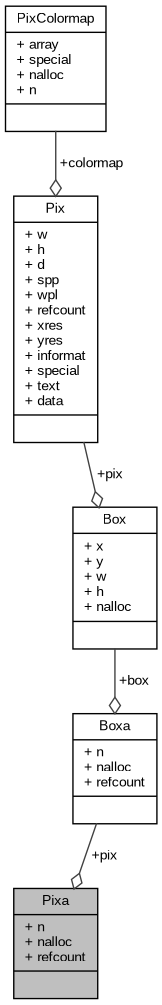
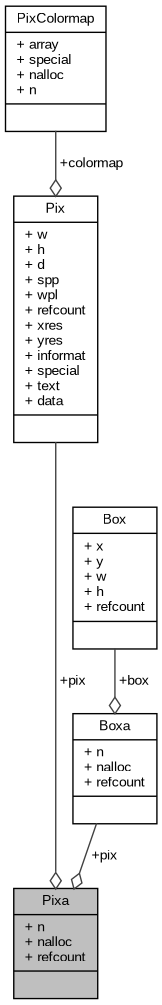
edge "Pix" -> "Box": now "Pix" -> "Pixa"
node "Box": text "+ nalloc" -> "+ refcount"
